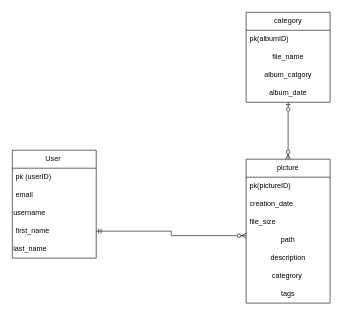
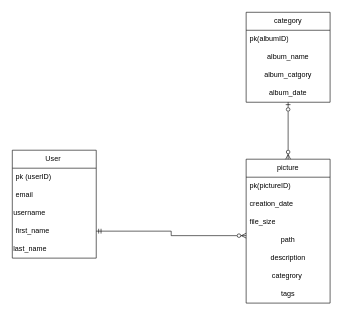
node "file_name": label "file_name" -> "album_name"
